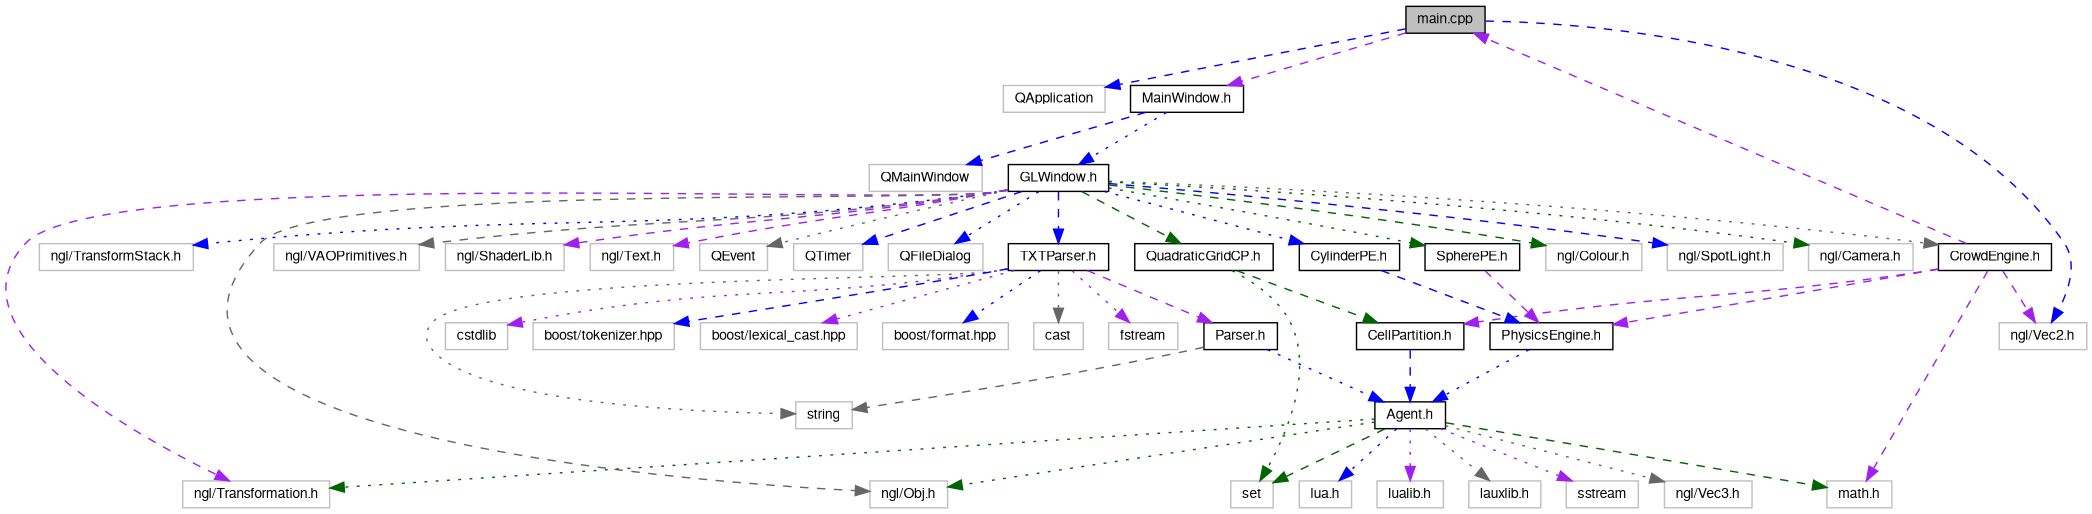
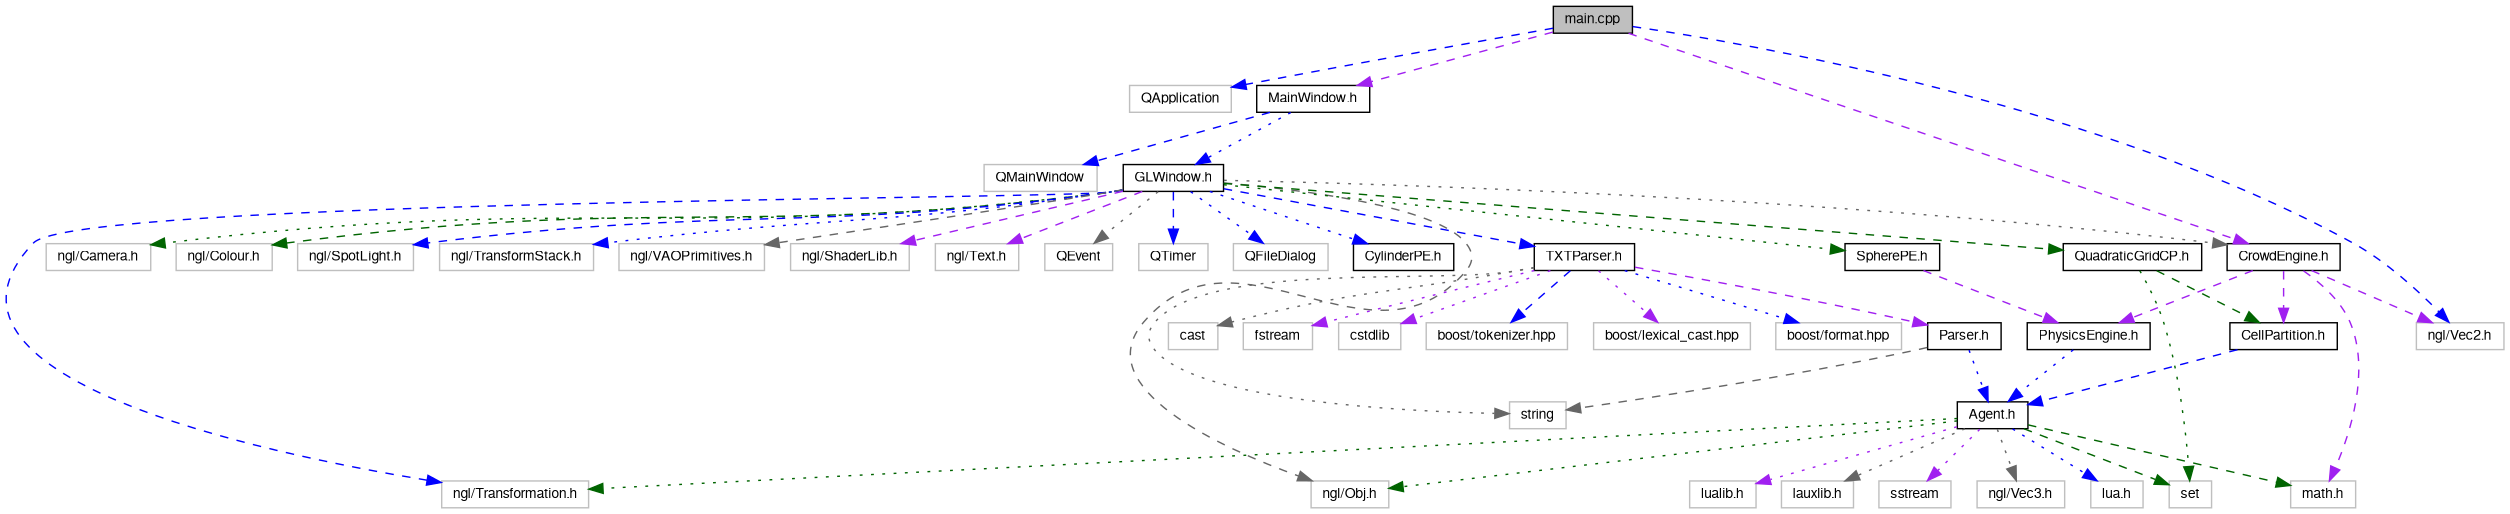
edge "CrowdEngine.h" -> "main.cpp": reversed
edge "GLWindow.h" -> "ngl/Transformation.h": color purple -> blue
edge "CylinderPE.h" -> "PhysicsEngine.h": removed
